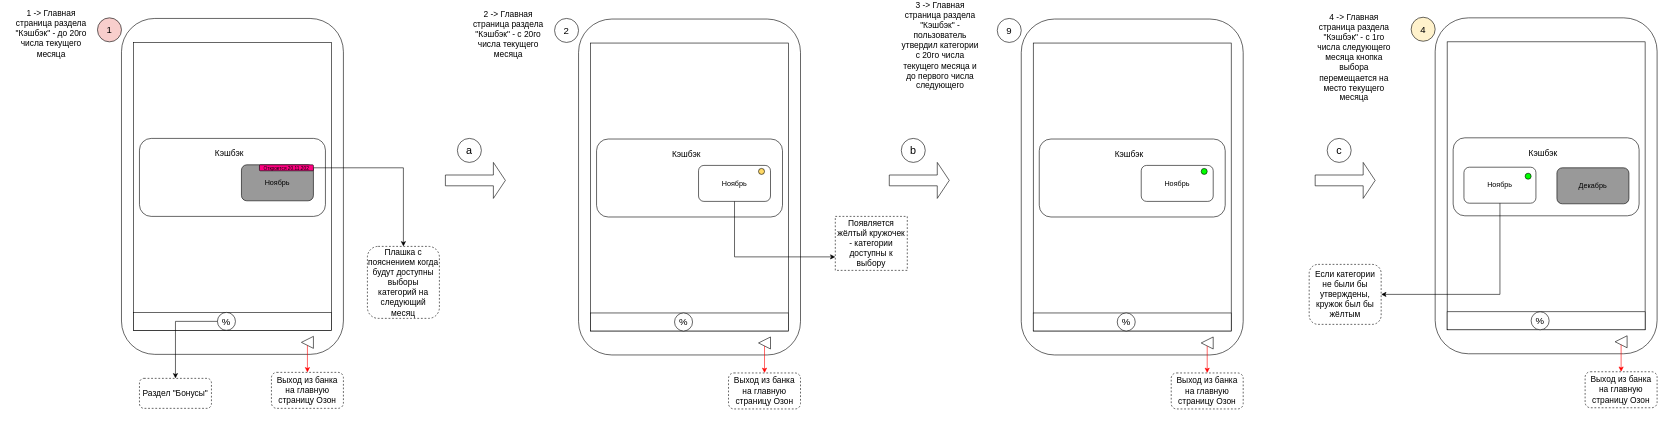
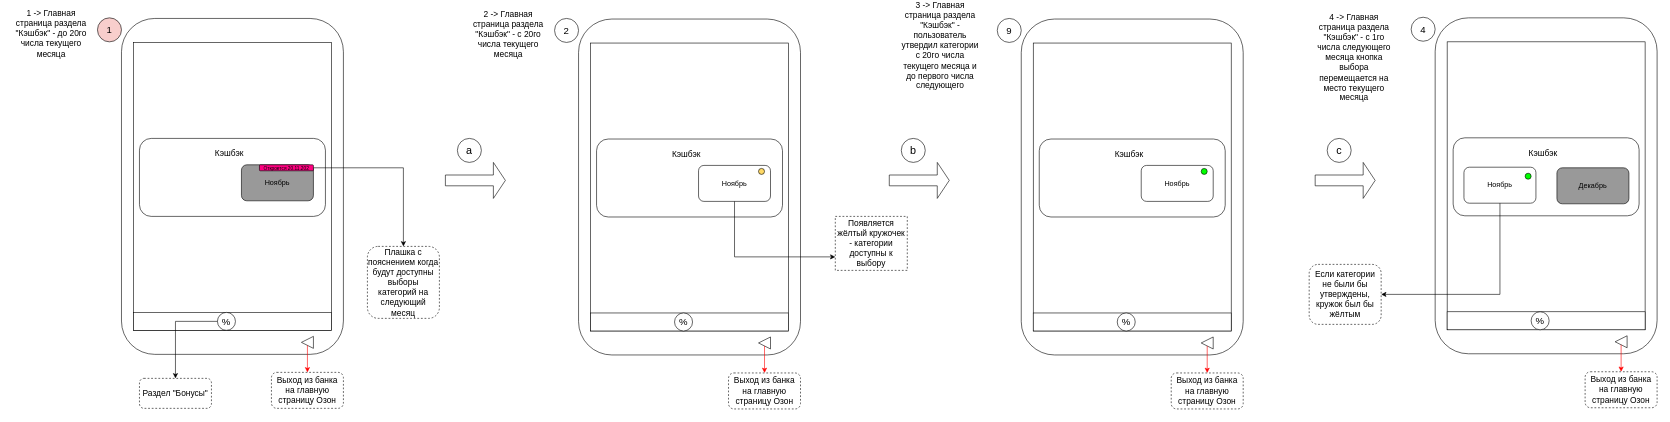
node "4": fillcolor #fff2cc -> #ffffff
